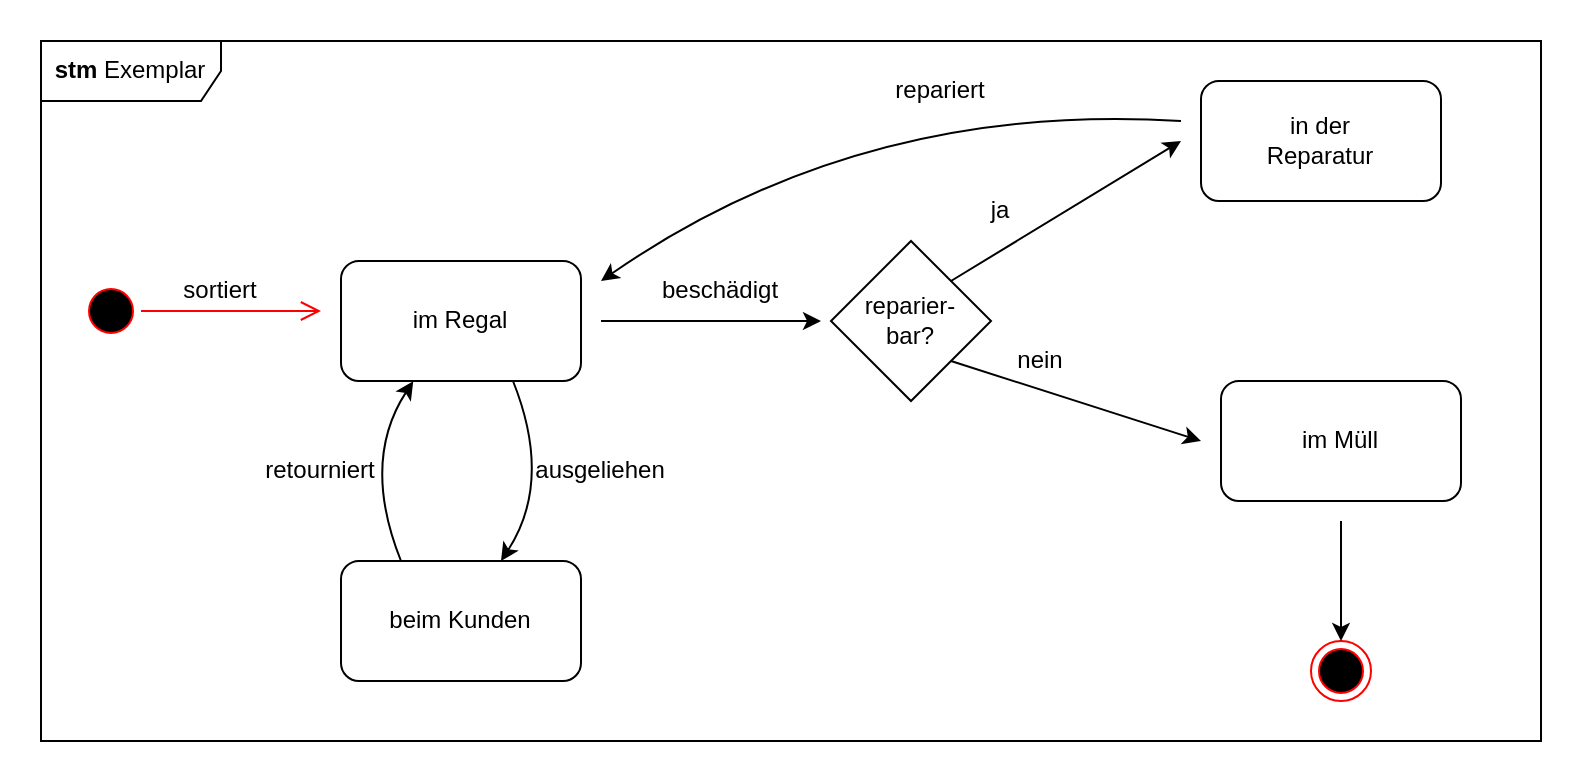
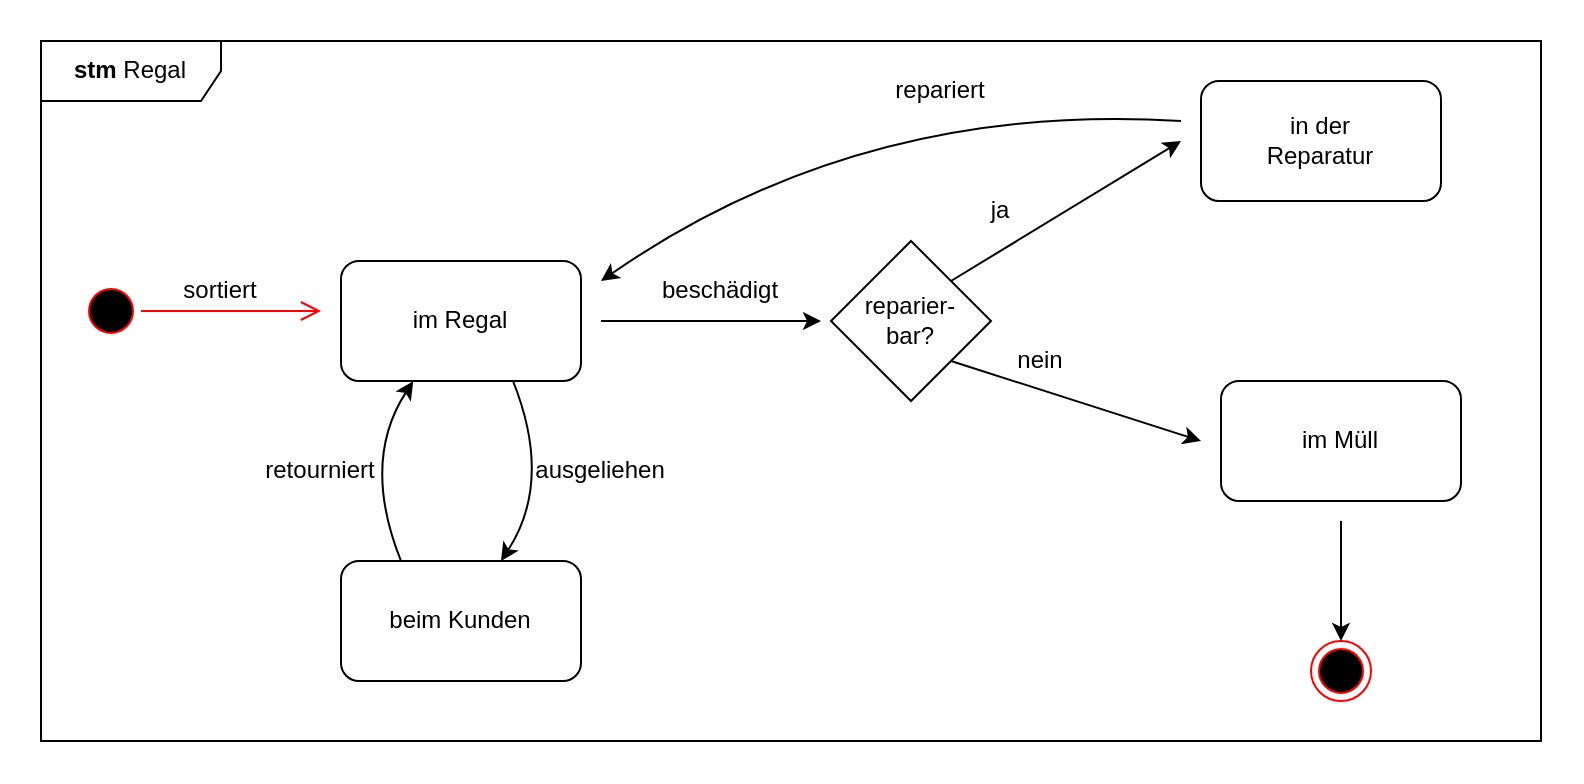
node "stm Exemplar": label "stm Exemplar" -> "stm Regal"
